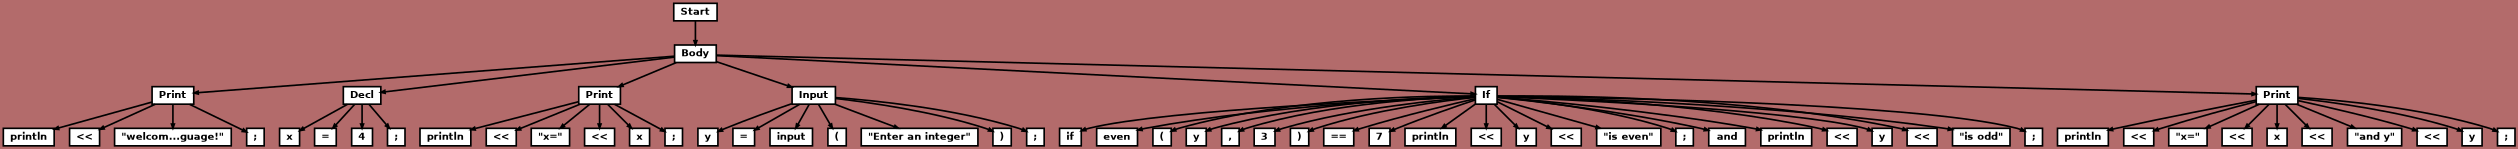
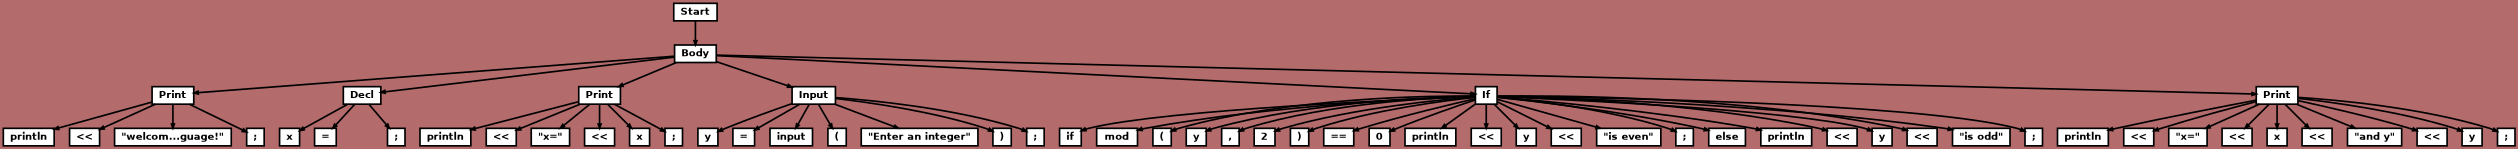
node "4": removed
node "even": label "even" -> "mod"
node "3": label "3" -> "2"
node "7": label "7" -> "0"
node "and": label "and" -> "else"
